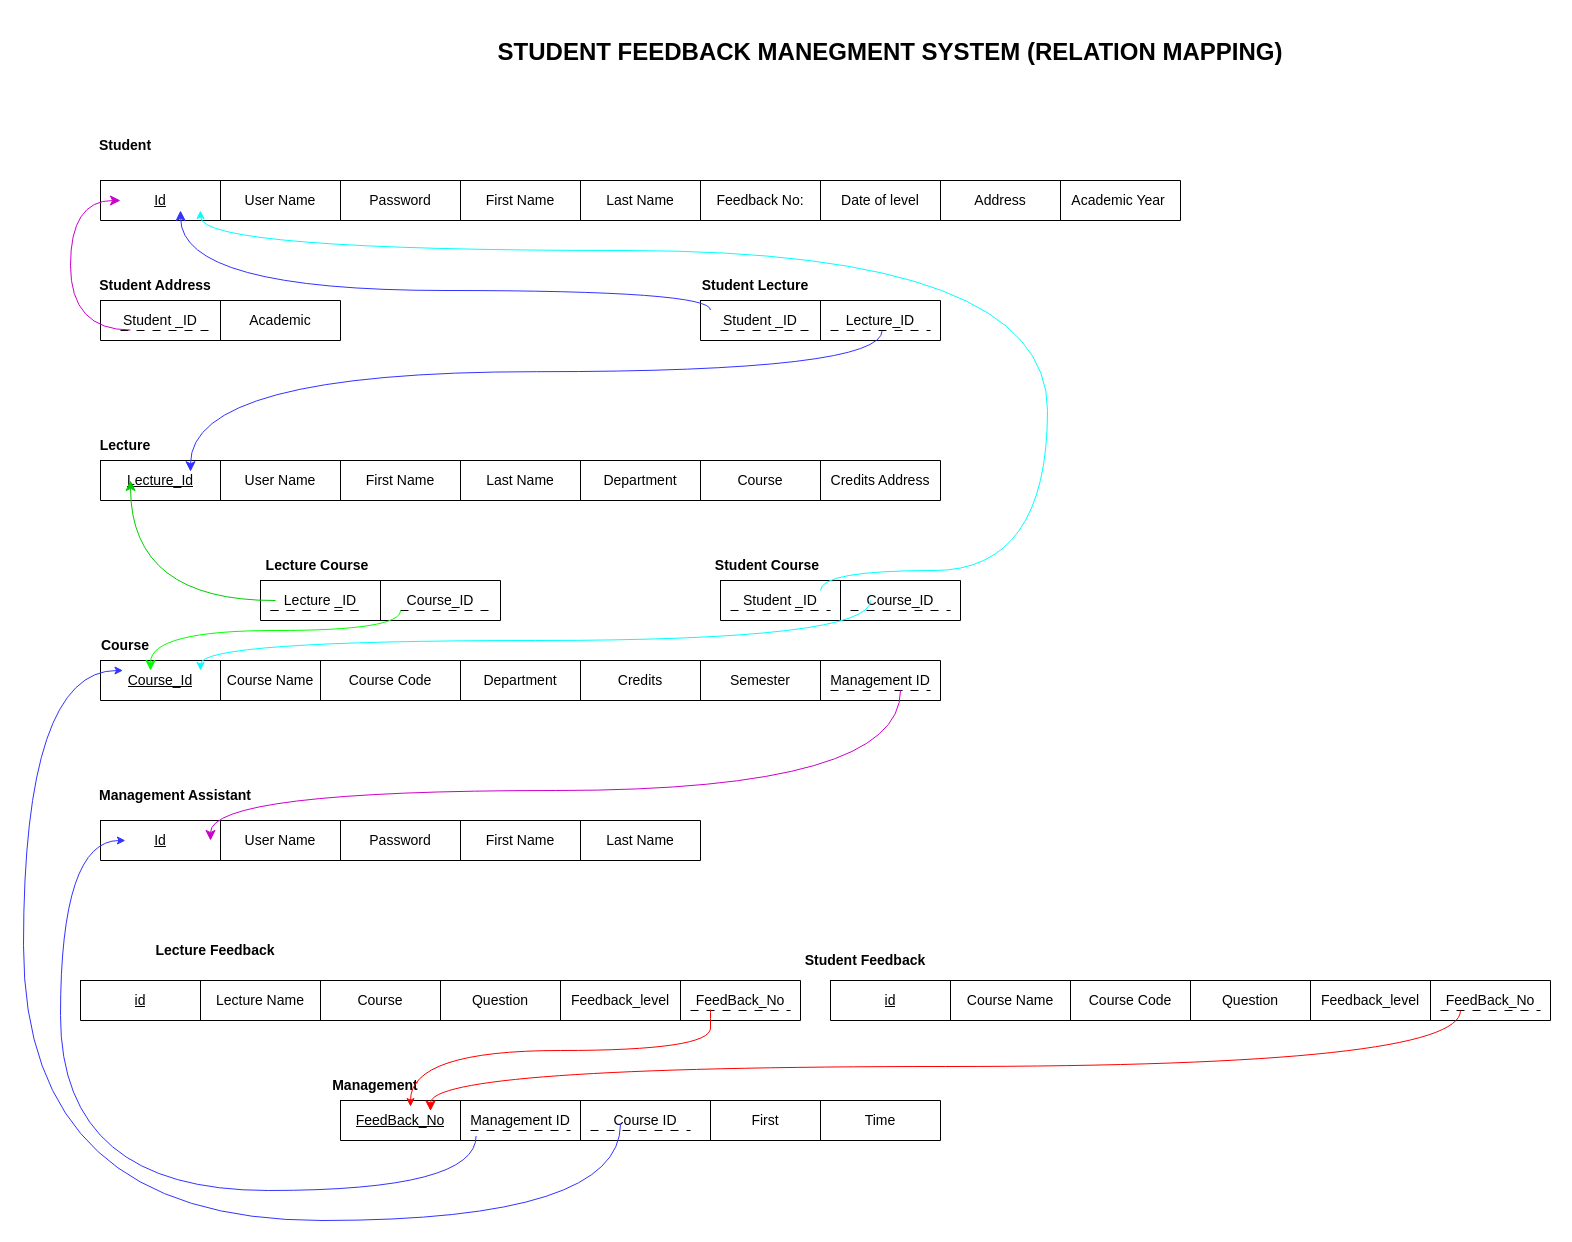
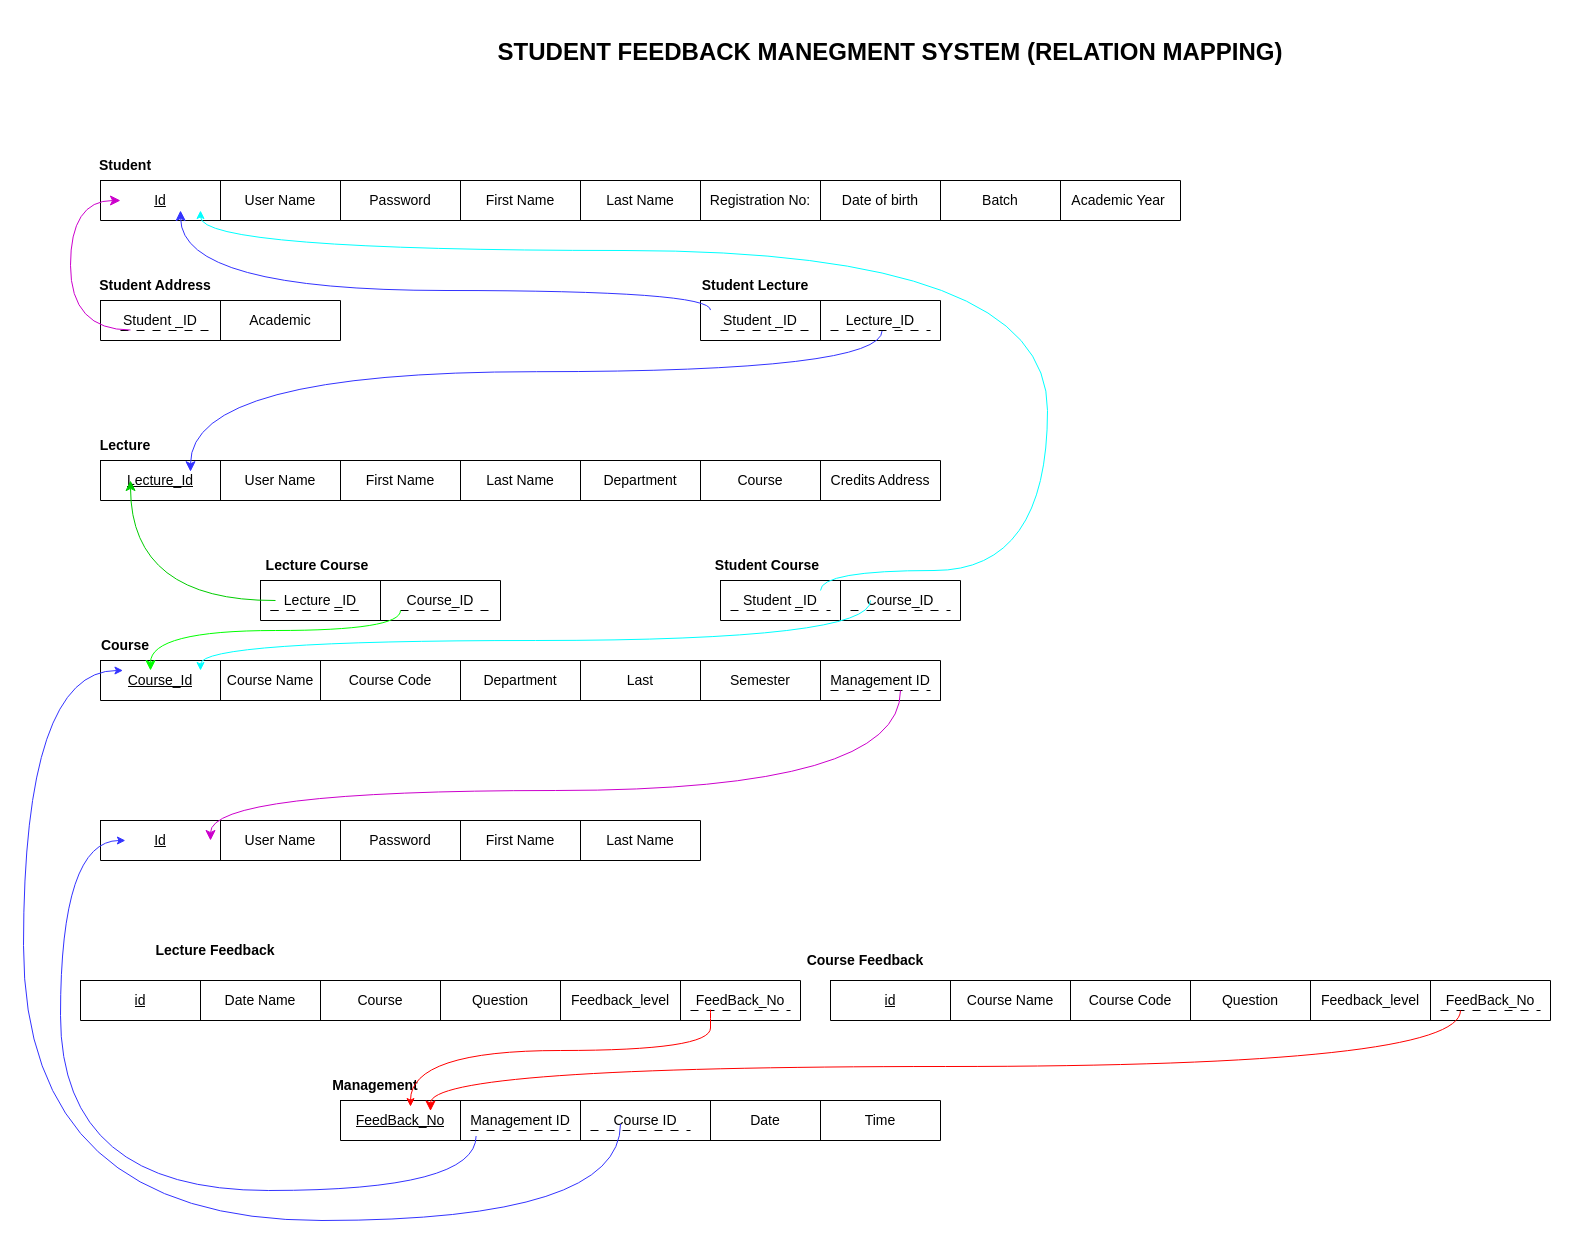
node "Student": moved (126, 146) -> (126, 166)
node "Feedback No:": label "Feedback No:" -> "Registration No:"
node "Date of level": label "Date of level" -> "Date of birth"
node "Address": label "Address" -> "Batch"
node "Credits": label "Credits" -> "Last"
node "Management Assistant": removed
node "Student Feedback": label "Student Feedback" -> "Course Feedback"
node "Lecture Name": label "Lecture Name" -> "Date Name"
node "First": label "First" -> "Date"
